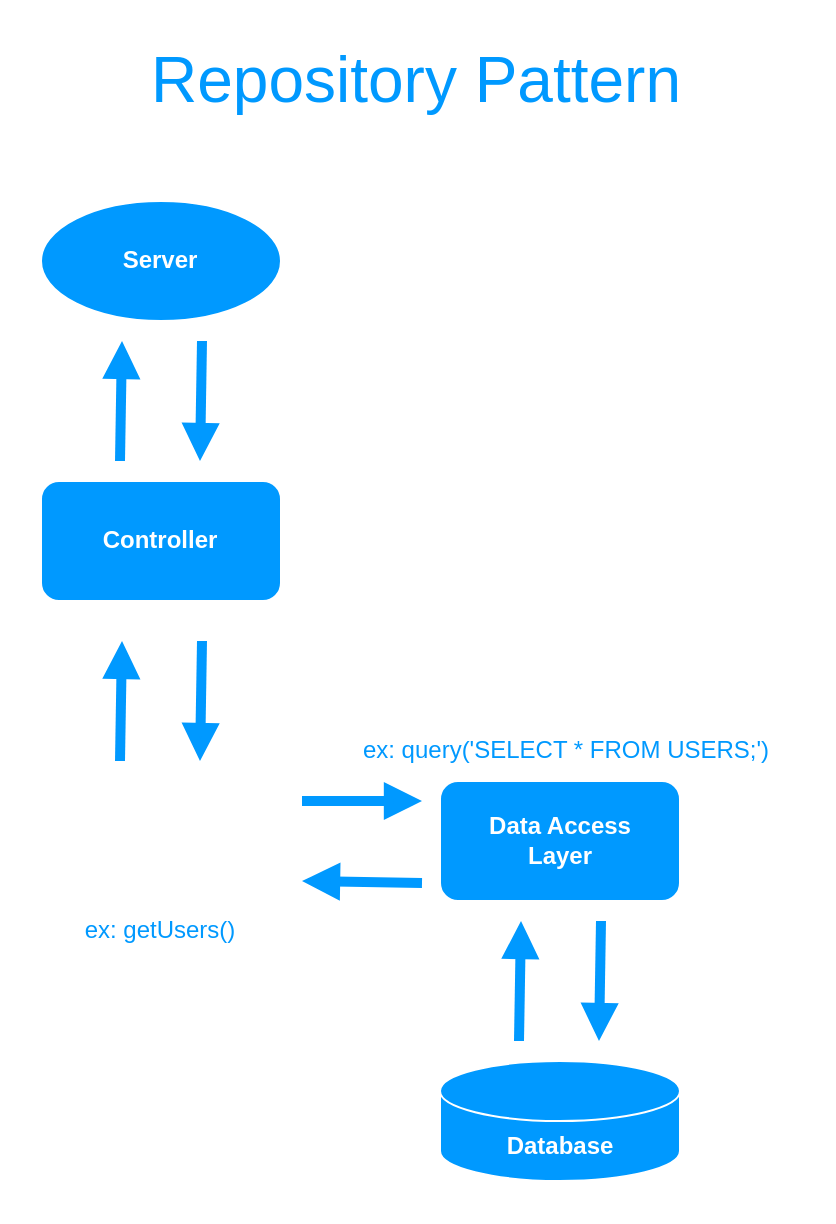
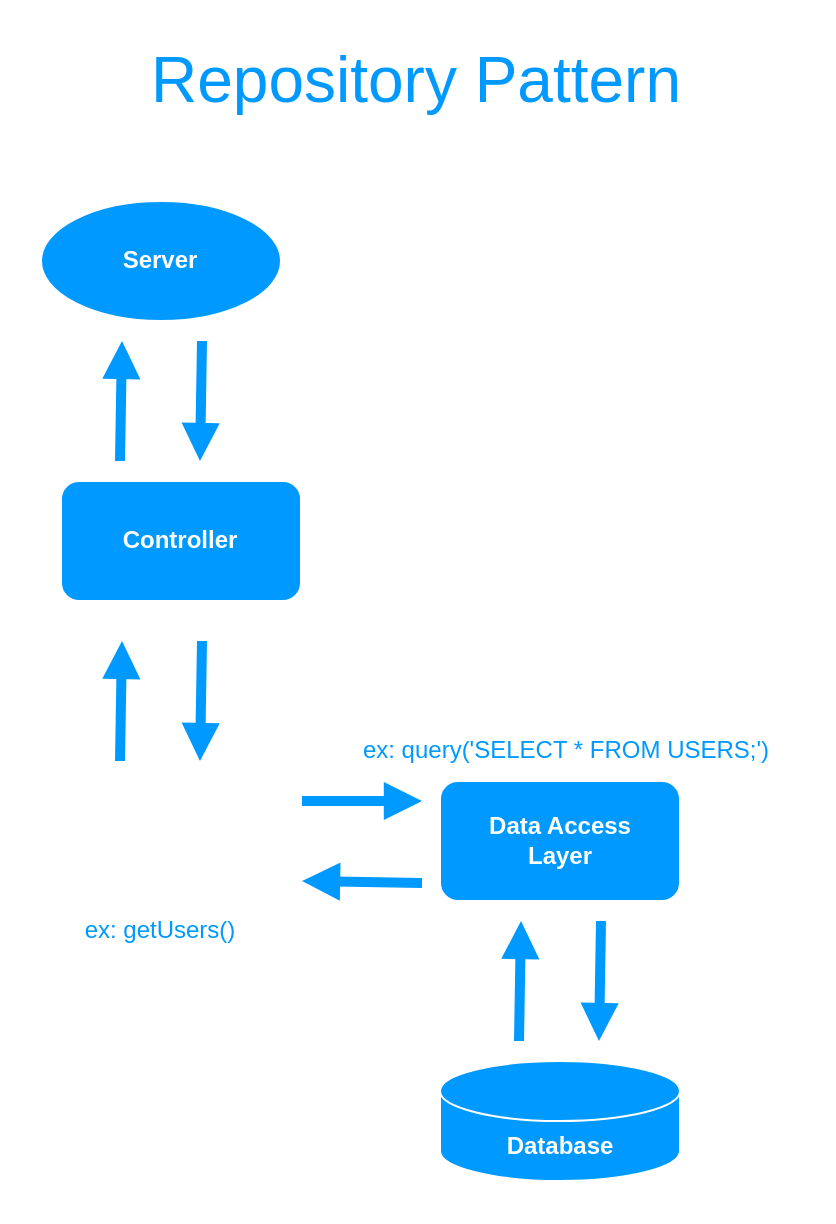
node "Controller": moved (161, 541) -> (181, 541)
